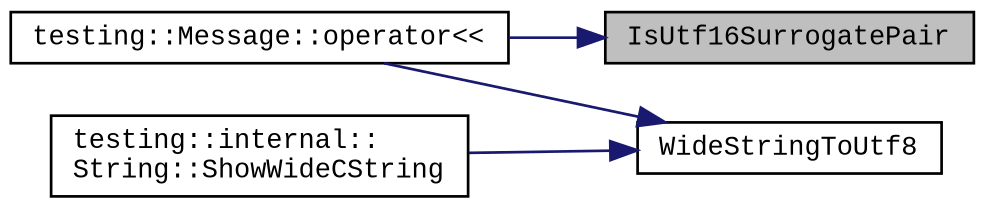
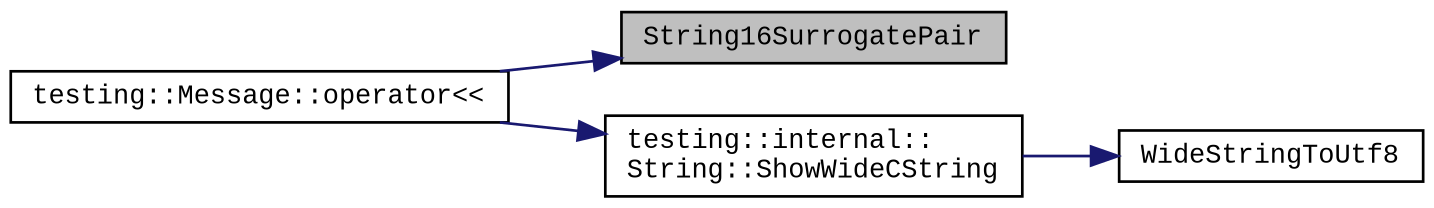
node "IsUtf16SurrogatePair": label "IsUtf16SurrogatePair" -> "String16SurrogatePair"
edge "testing::Message::operator<<" -> "WideStringToUtf8": now "testing::Message::operator<<" -> "testing::internal:: String::ShowWideCString"
